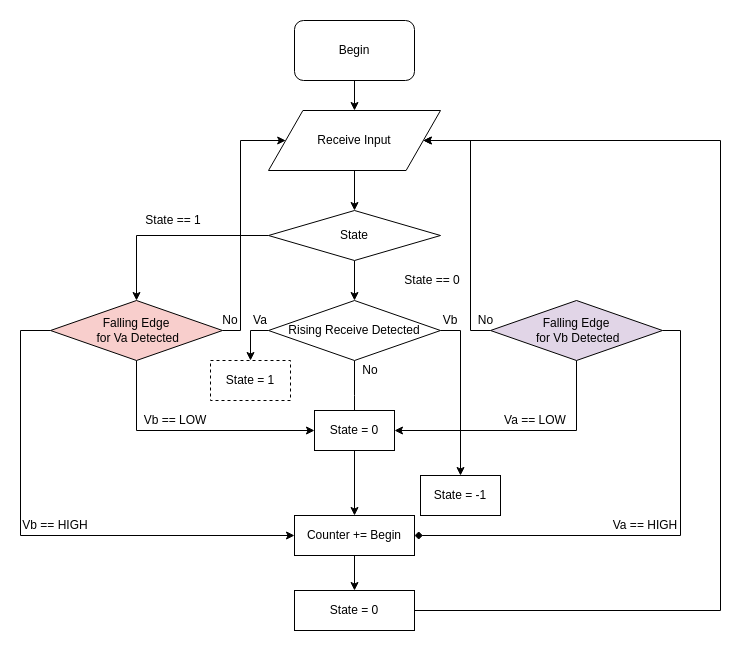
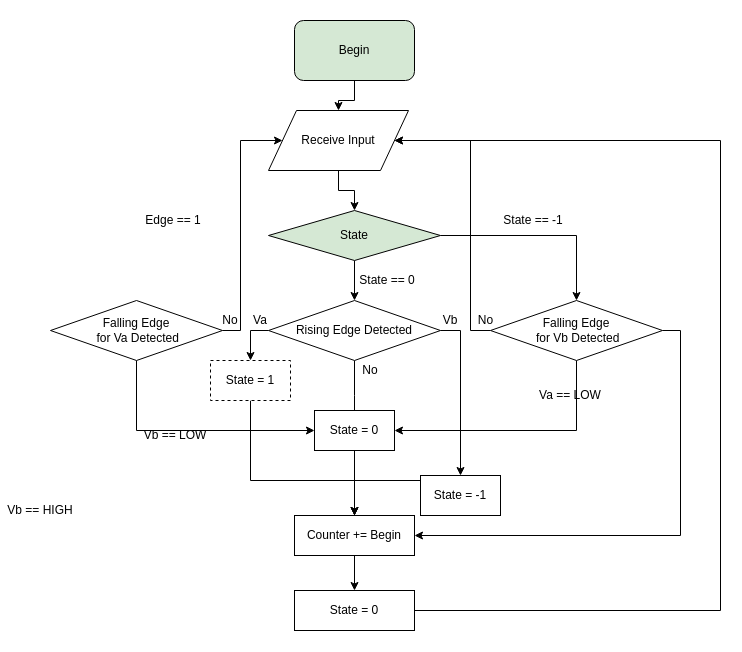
node "Begin": fillcolor #ffffff -> #d5e8d4
node "Receive Input": size 172x60 -> 140x60
node "State == 1": label "State == 1" -> "Edge == 1"
node "State == -1": added
edge "State" -> "Falling Edge for Va Detected": now "State" -> "Falling Edge for Vb Detected"
node "State": fillcolor #ffffff -> #d5e8d4
node "State == 0": moved (433, 281) -> (388, 281)
node "Falling Edge for Va Detected": fillcolor #f8cecc -> #ffffff
node "Rising Receive Detected": label "Rising Receive Detected" -> "Rising Edge Detected"
node "Falling Edge for Vb Detected": fillcolor #e1d5e7 -> #ffffff
node "Vb == LOW": moved (176, 421) -> (176, 436)
node "Va == LOW": moved (536, 421) -> (571, 396)
edge "State = 1" -> "Counter += Begin": added
edge "State = -1" -> "Counter += Begin": added
node "Vb == HIGH": moved (56, 526) -> (41, 511)
node "Va == HIGH": removed
edge "Falling Edge for Va Detected" -> "Counter += Begin": removed
edge "Falling Edge for Vb Detected" -> "Counter += Begin": arrowhead diamond -> classic
